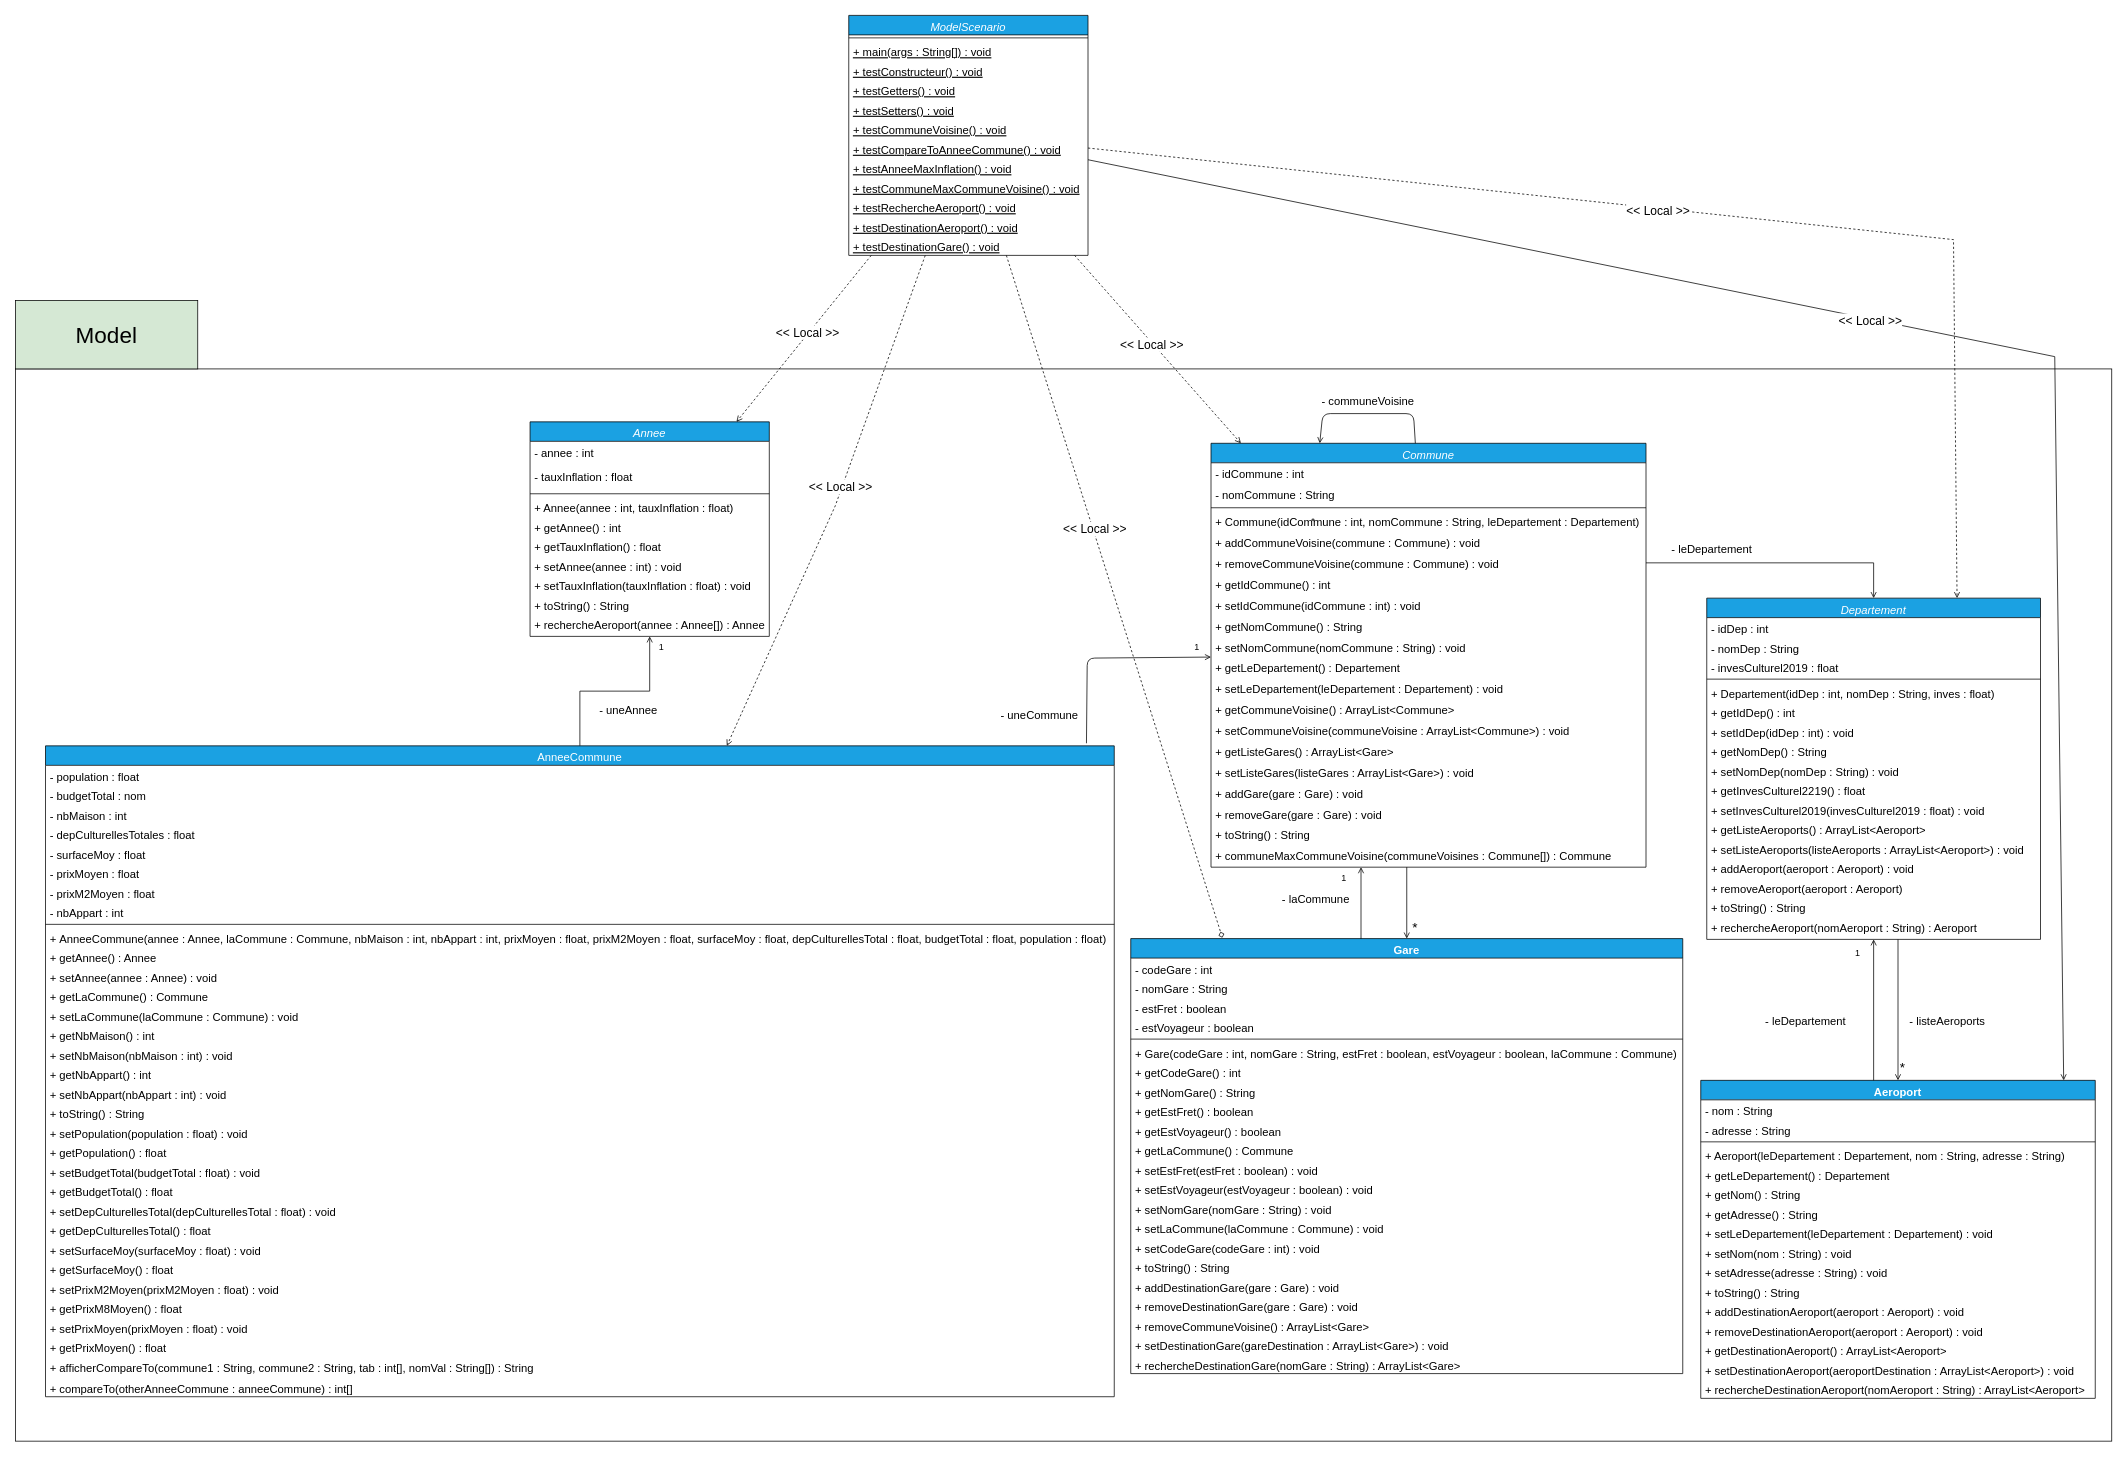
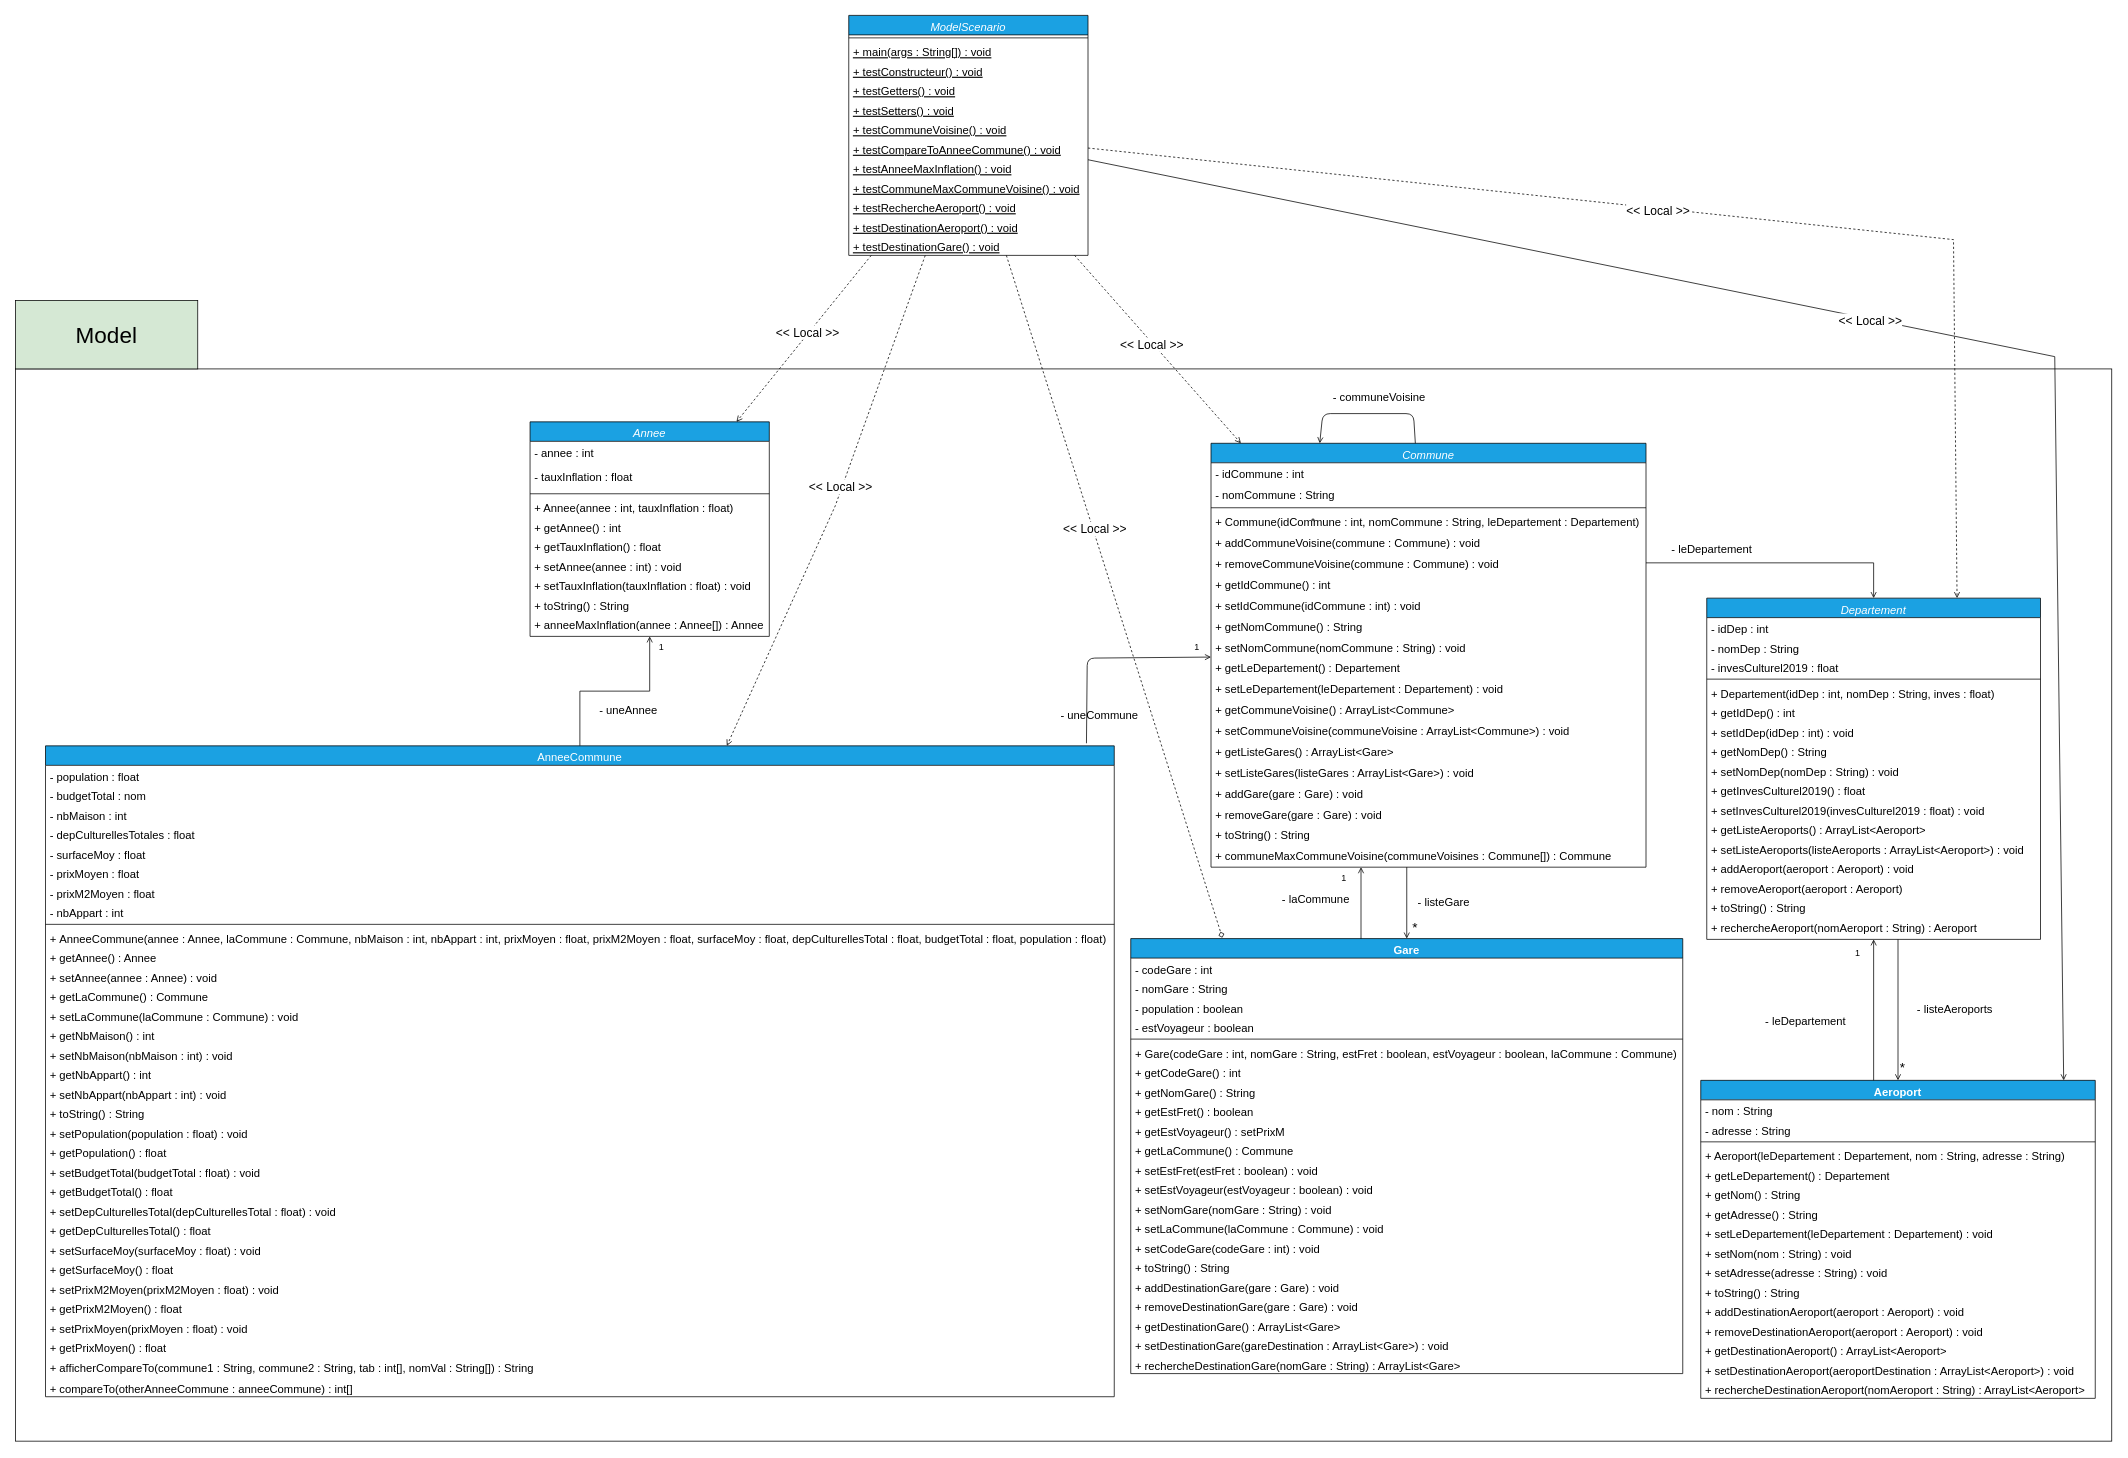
node "- communeVoisine": moved (1367, 401) -> (1379, 397)
node "+ rechercheAeroport(annee : Annee[]) : Annee": label "+ rechercheAeroport(annee : Annee[]) : Annee" -> "+ anneeMaxInflation(annee : Annee[]) : Annee"
node "- uneCommune": moved (1039, 715) -> (1099, 715)
node "+ getInvesCulturel2219() : float": label "+ getInvesCulturel2219() : float" -> "+ getInvesCulturel2019() : float"
node "- listeGare": added
node "- estFret : boolean": label "- estFret : boolean" -> "- population : boolean"
node "- listeAeroports": moved (1947, 1020) -> (1955, 1009)
node "+ getEstVoyageur() : boolean": label "+ getEstVoyageur() : boolean" -> "+ getEstVoyageur() : setPrixM"
node "+ getPrixM8Moyen() : float": label "+ getPrixM8Moyen() : float" -> "+ getPrixM2Moyen() : float"
node "+ removeCommuneVoisine() : ArrayList<Gare>": label "+ removeCommuneVoisine() : ArrayList<Gare>" -> "+ getDestinationGare() : ArrayList<Gare>"
